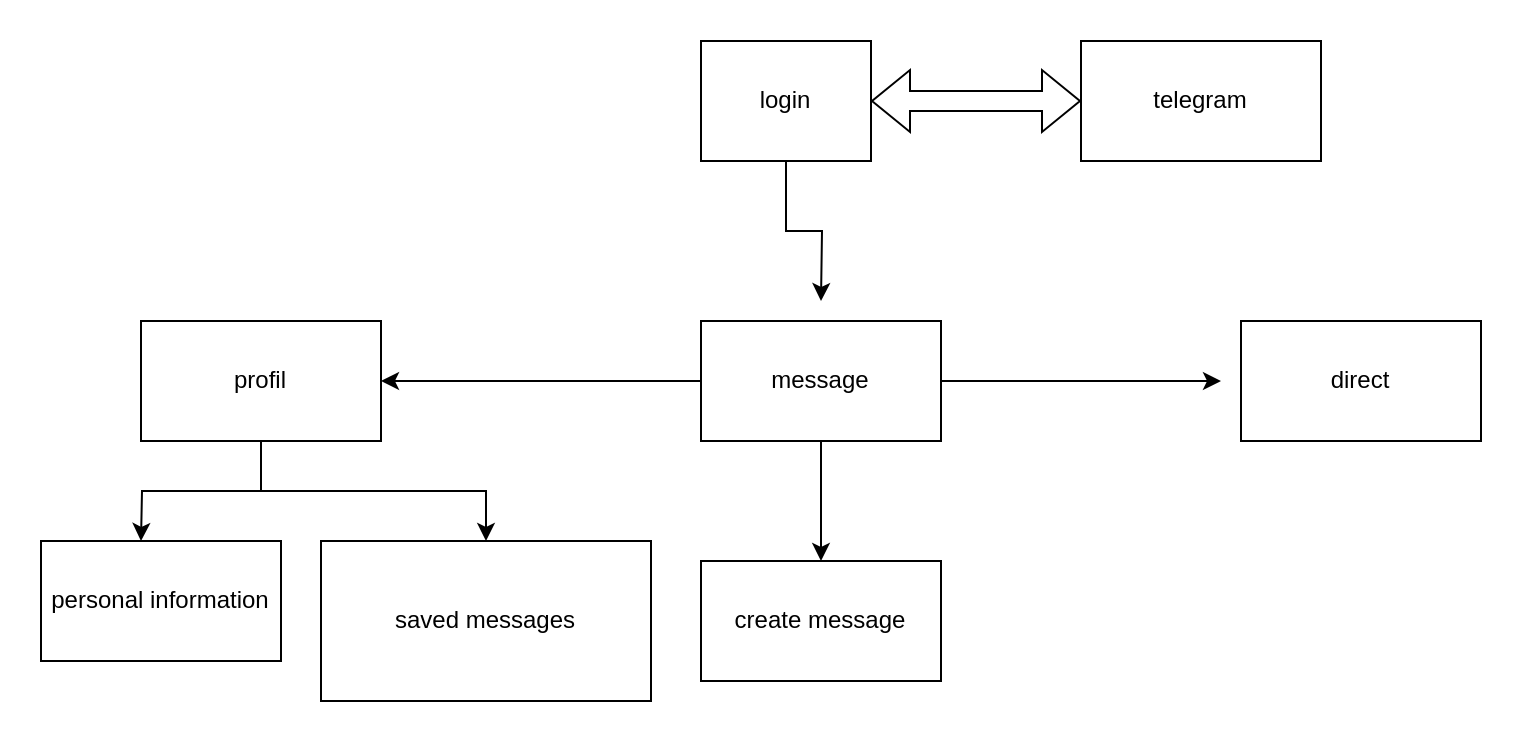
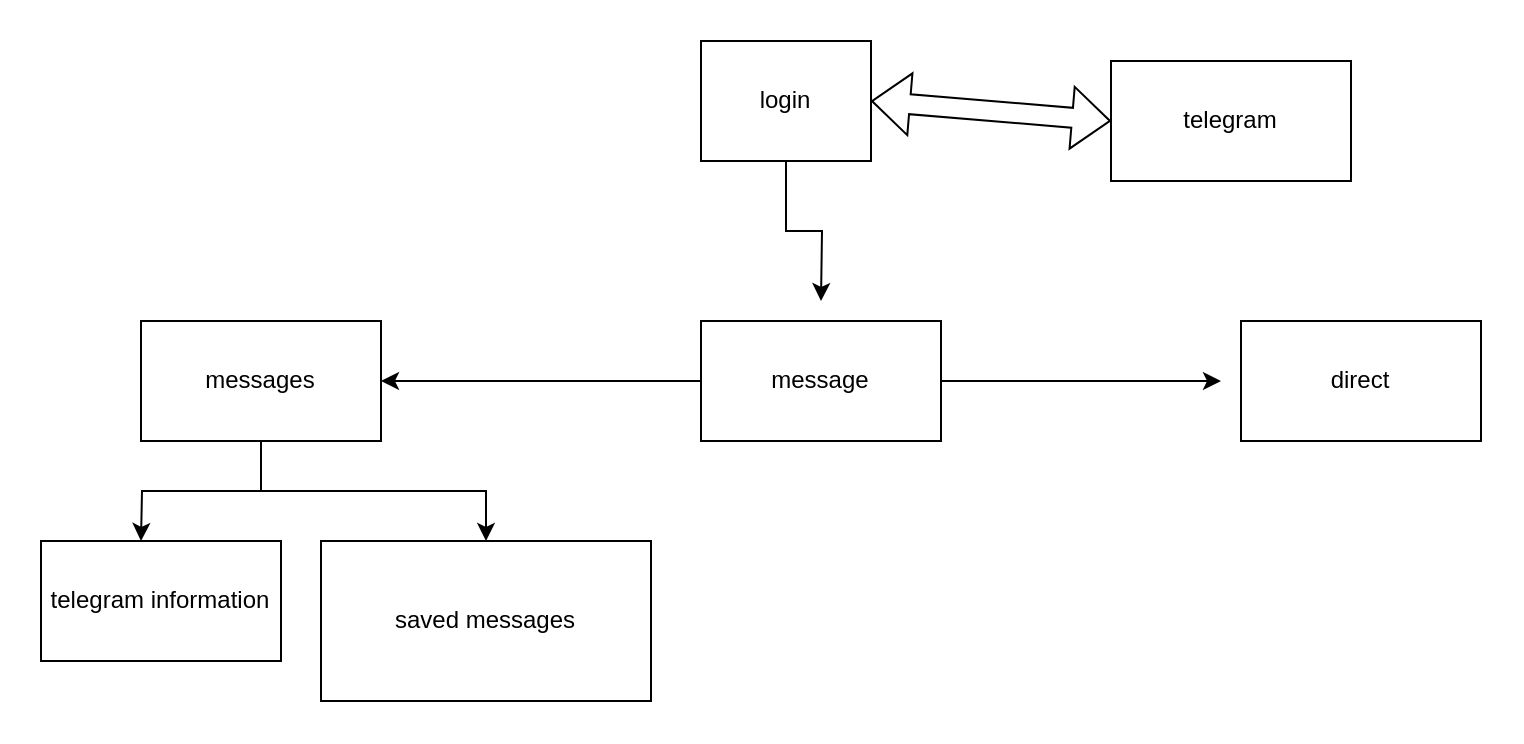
node "telegram": moved (1201, 101) -> (1231, 121)
node "profil": label "profil" -> "messages"
edge "message" -> "create message": removed
node "personal information": label "personal information" -> "telegram information"
node "create message": removed
